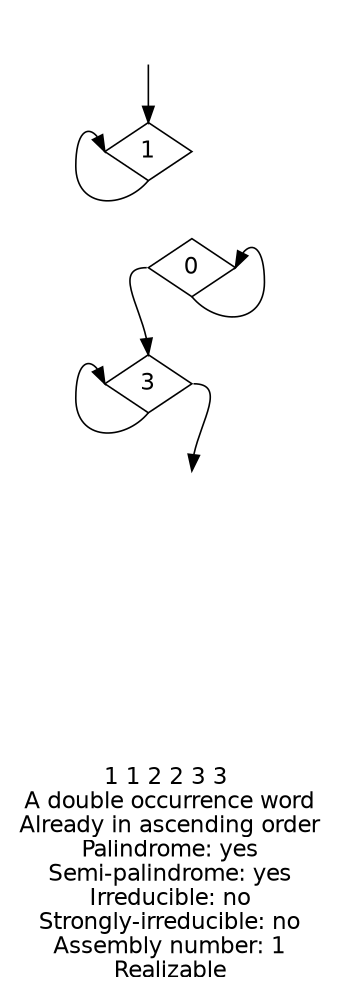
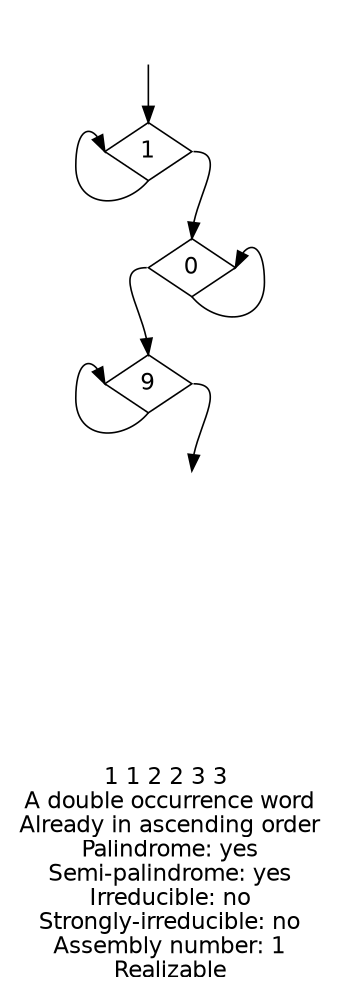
edge "1" -> "0": added
node "3": label "3" -> "9"
